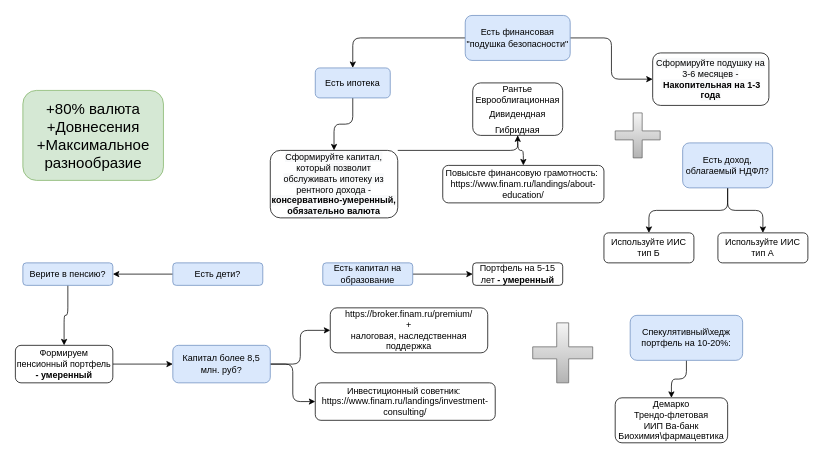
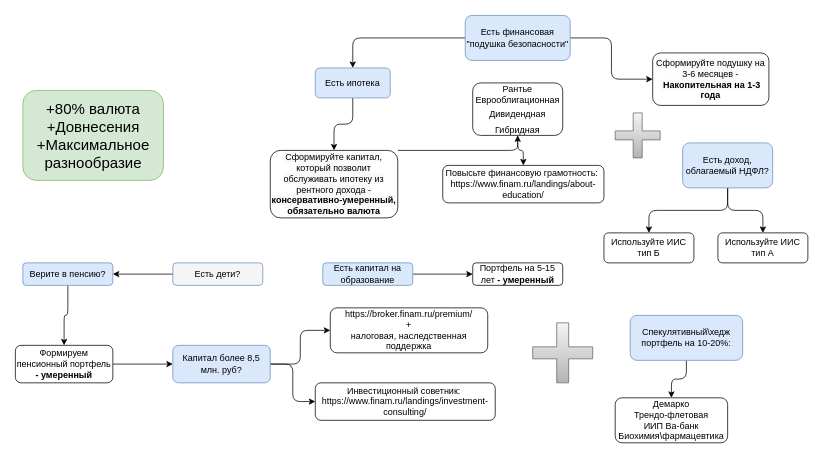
node "Есть дети?": fillcolor #dae8fc -> #f5f5f5
